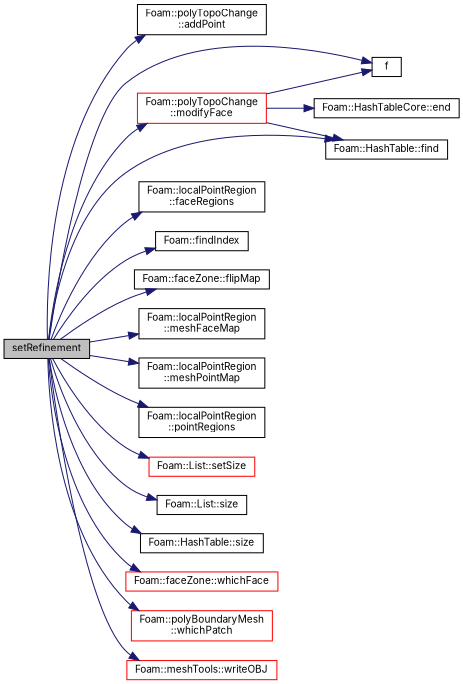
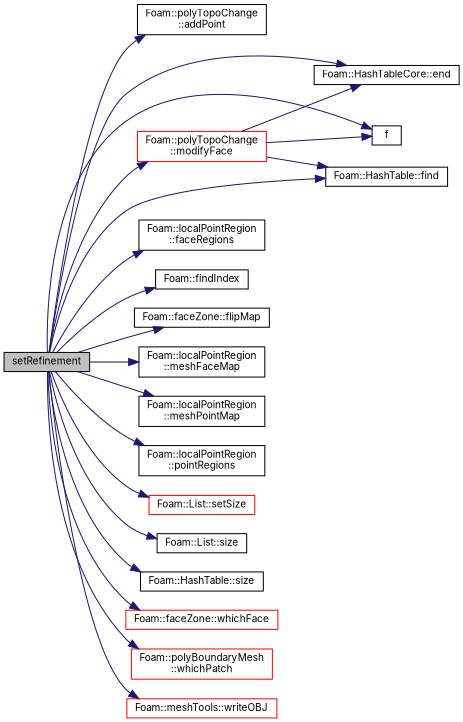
edge "setRefinement" -> "Foam::HashTableCore::end": added
